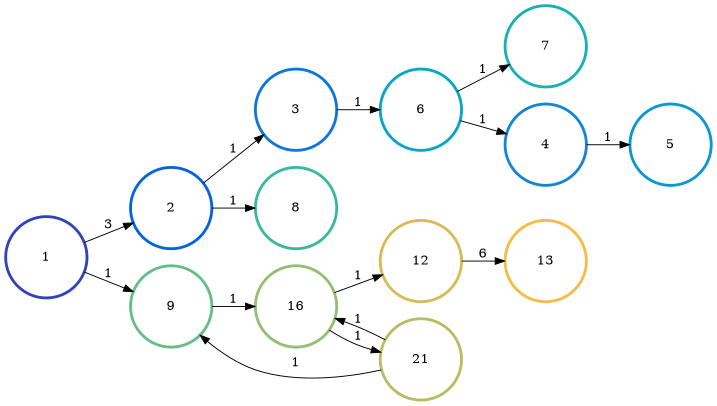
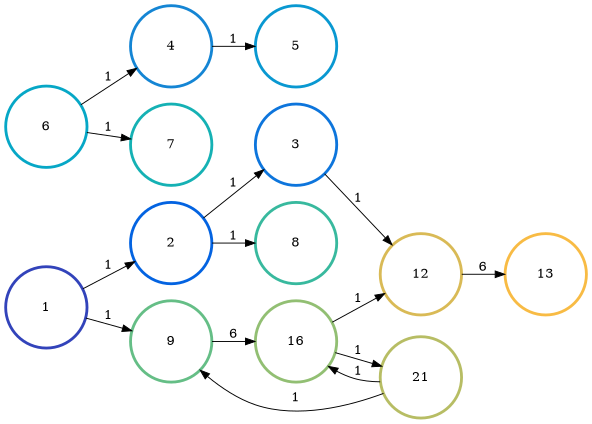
edge "3" -> "6": now "3" -> "12"
edge "1" -> "2": label "3" -> "1"
edge "9" -> "16": label "1" -> "6"
